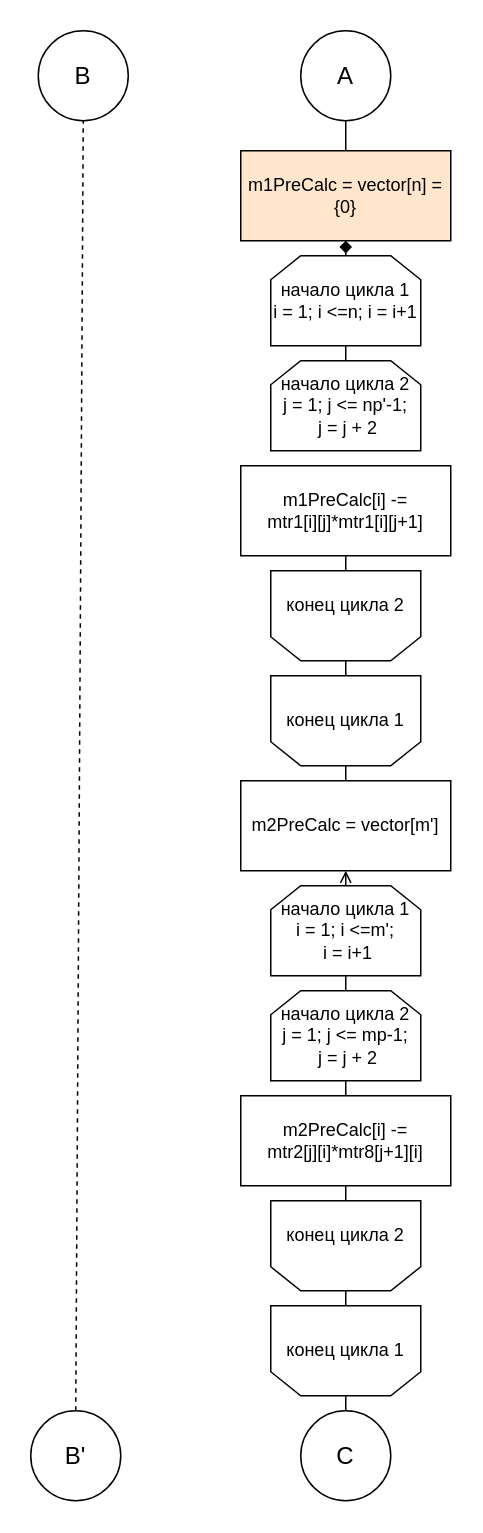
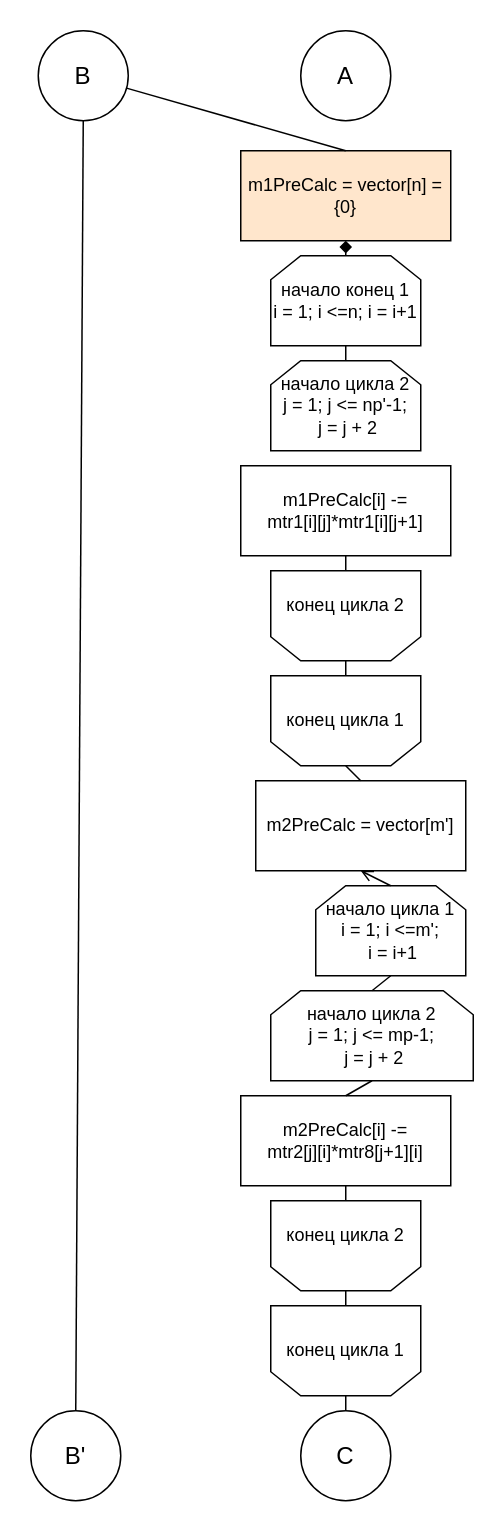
edge "А" -- "m1PreCalc = vector[n] = {0}": now "B" -- "m1PreCalc = vector[n] = {0}"
node "начало цикла 1 i = 1; i <=n; i = i+1": label "начало цикла 1 i = 1; i <=n; i = i+1" -> "начало конец 1 i = 1; i <=n; i = i+1"
edge "B" -- "B'": style dashed -> solid
node "m2PreCalc = vector[m']": moved (346, 826) -> (361, 826)
node "начало цикла 1 i = 1; i <=m'; i = i+1": moved (346, 931) -> (391, 931)
node "начало цикла 2 j = 1; j <= mp-1; j = j + 2": size 150x90 -> 203x90
